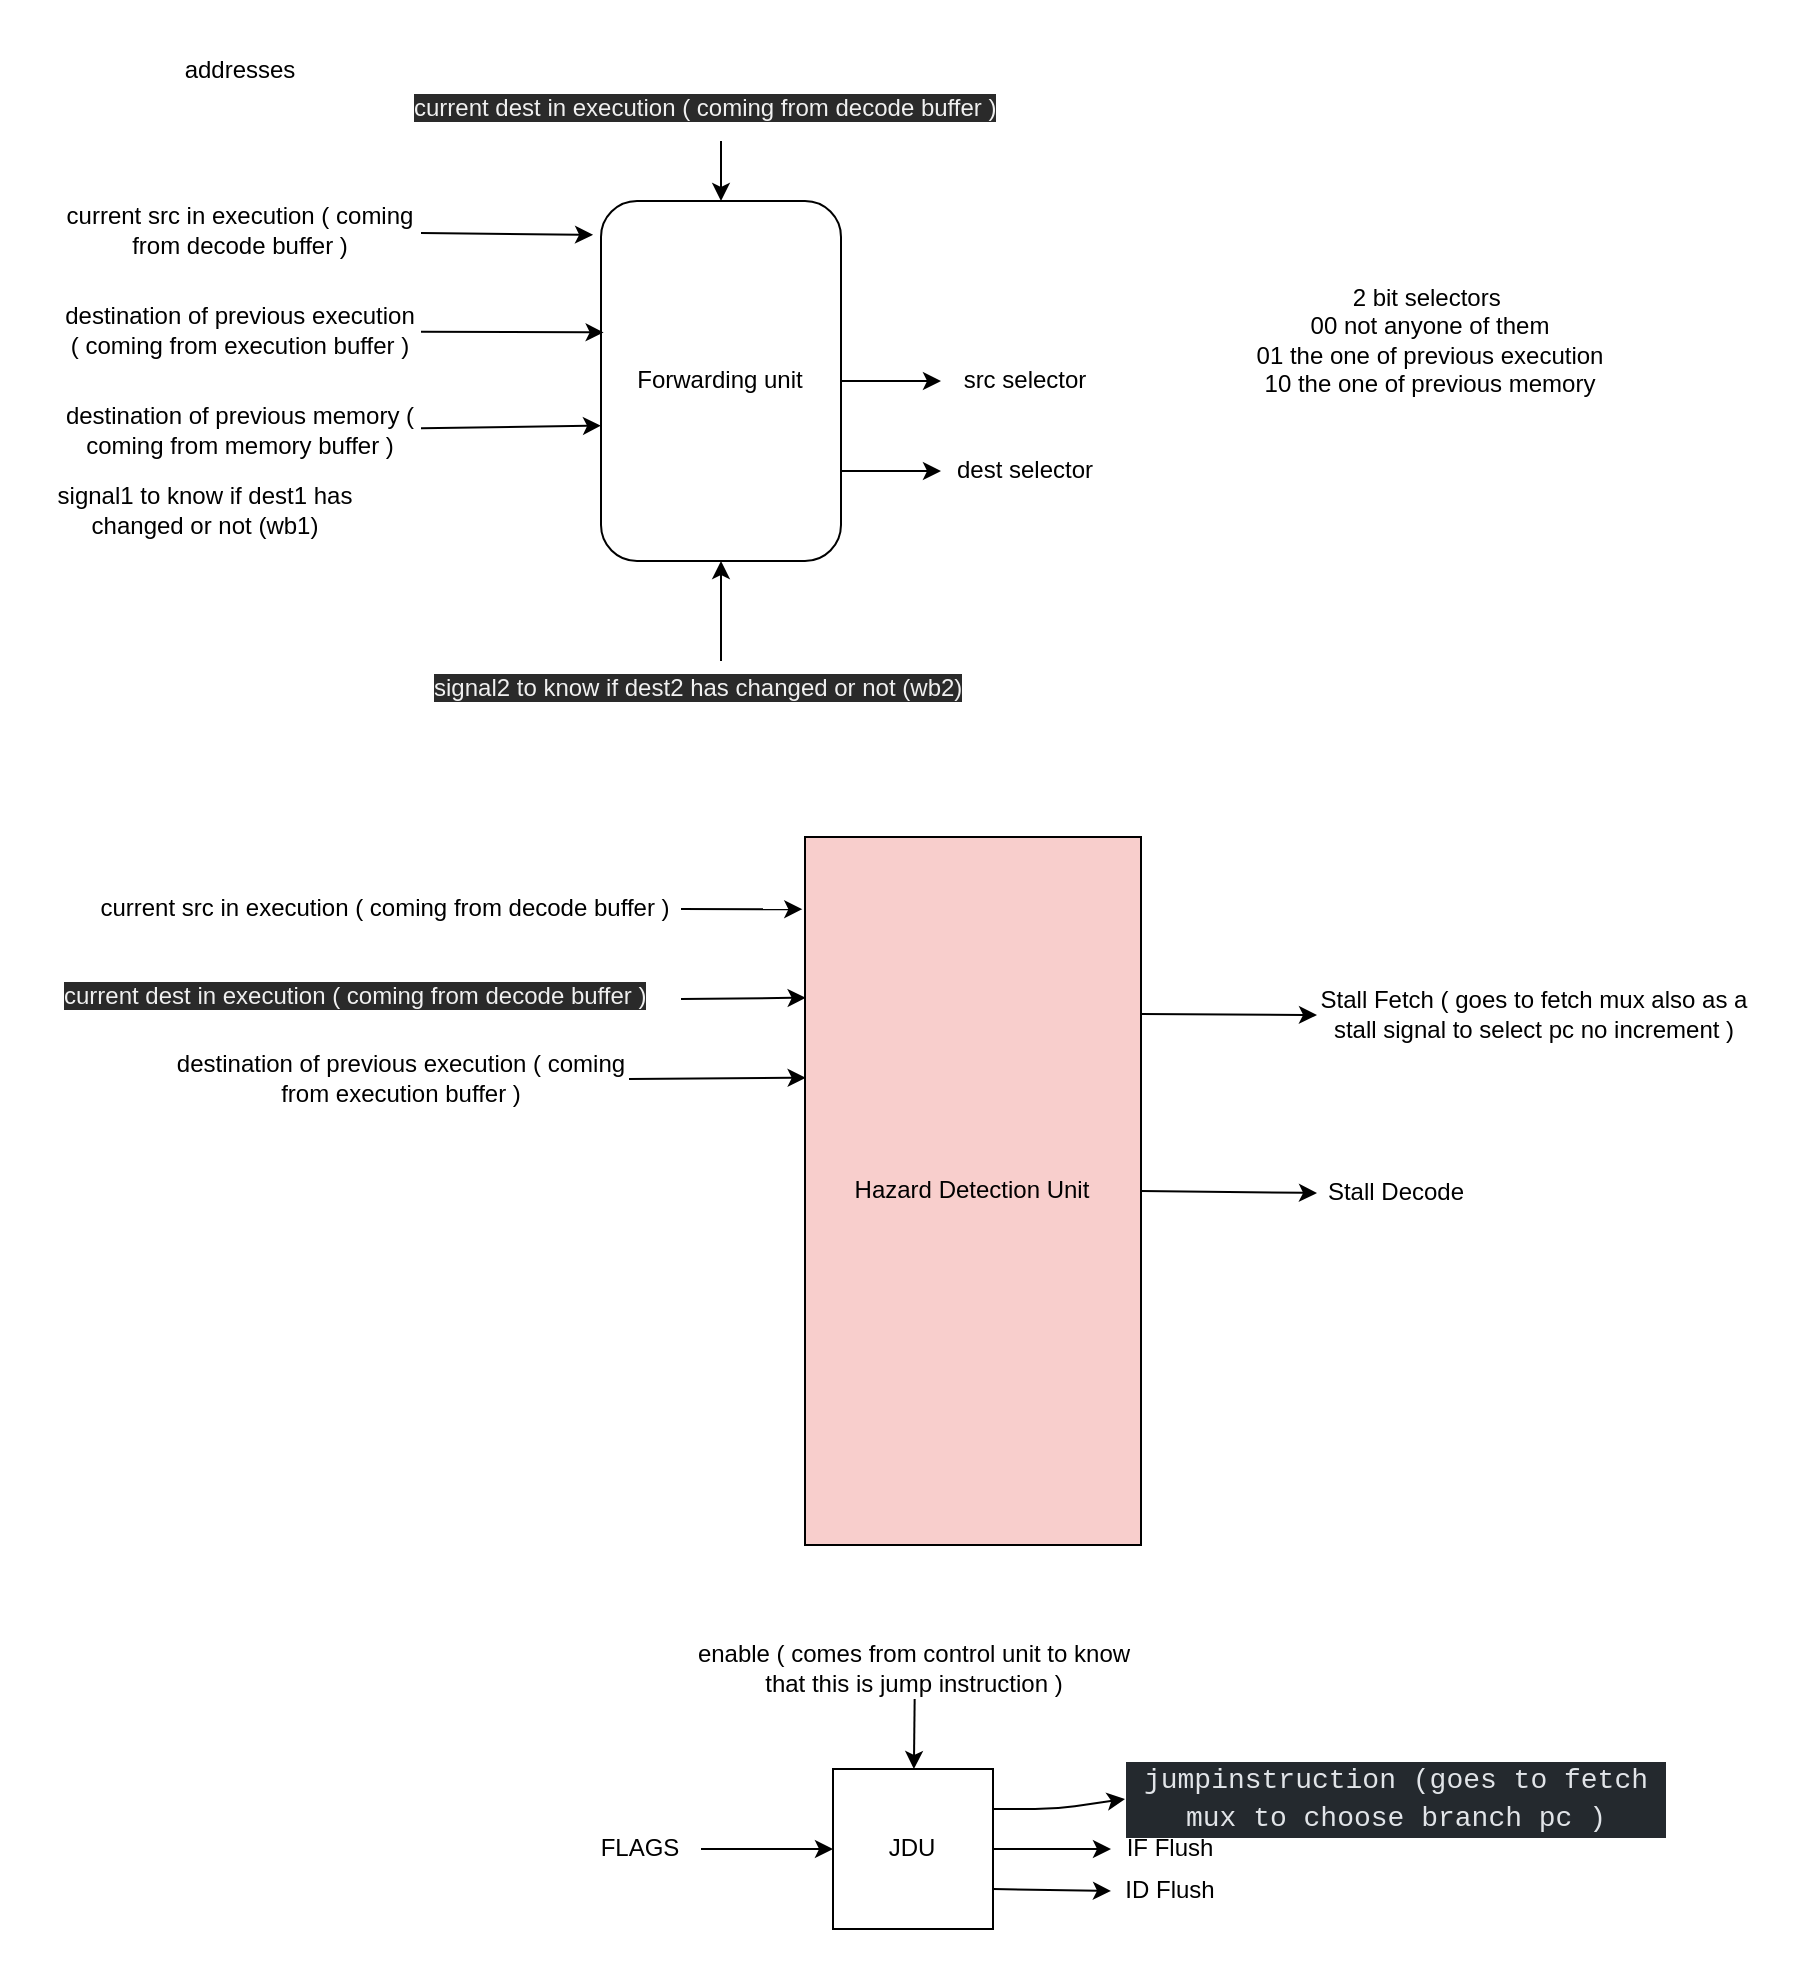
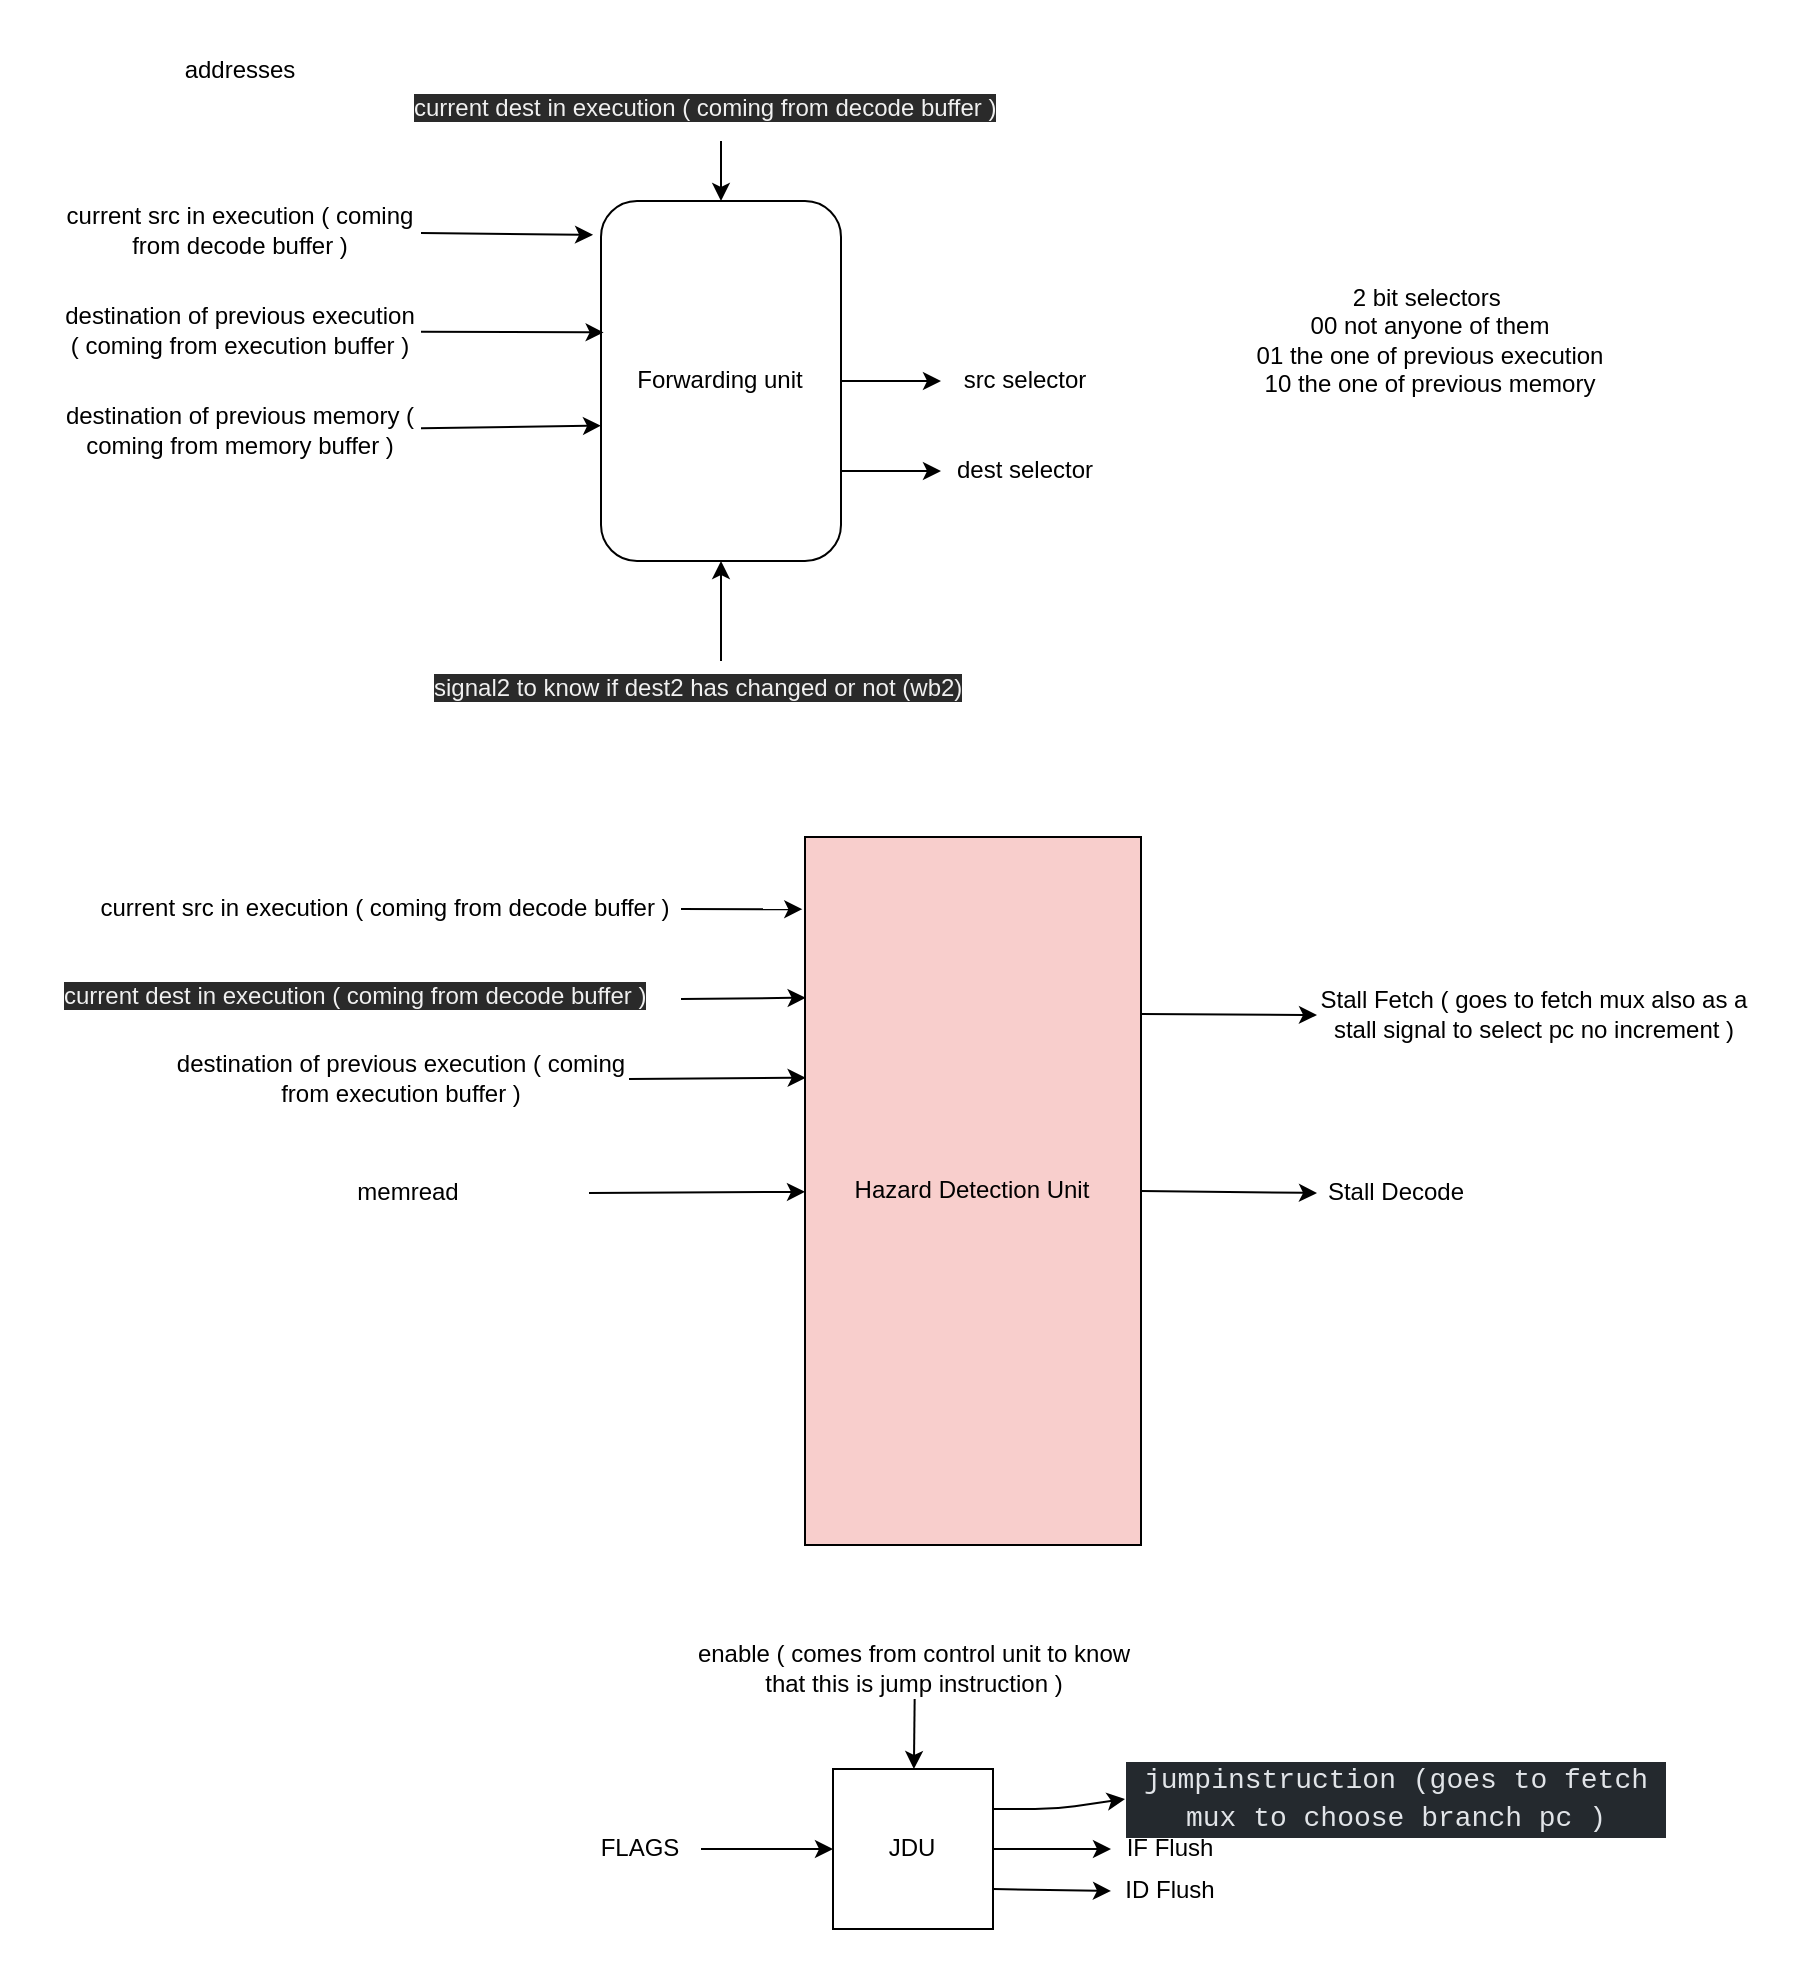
node "signal1 to know if dest1 has changed or not (wb1)": removed
edge "memread" -> "Hazard Detection Unit": added
node "memread": added
